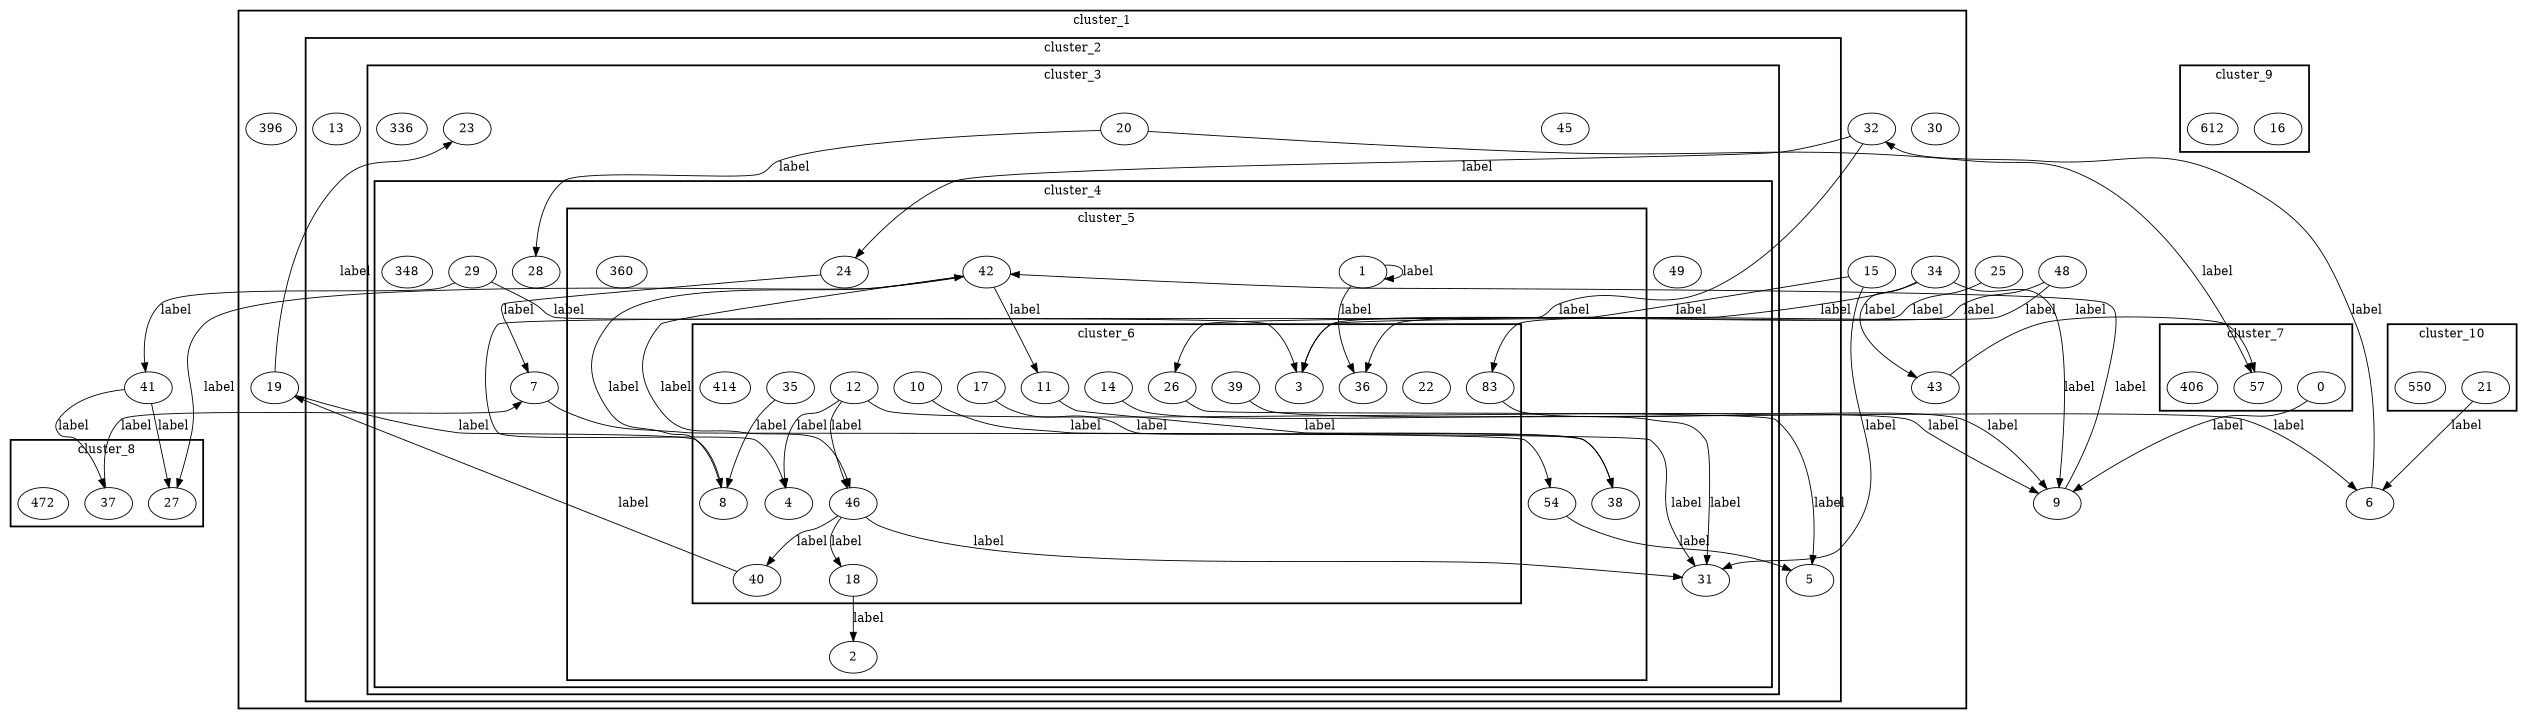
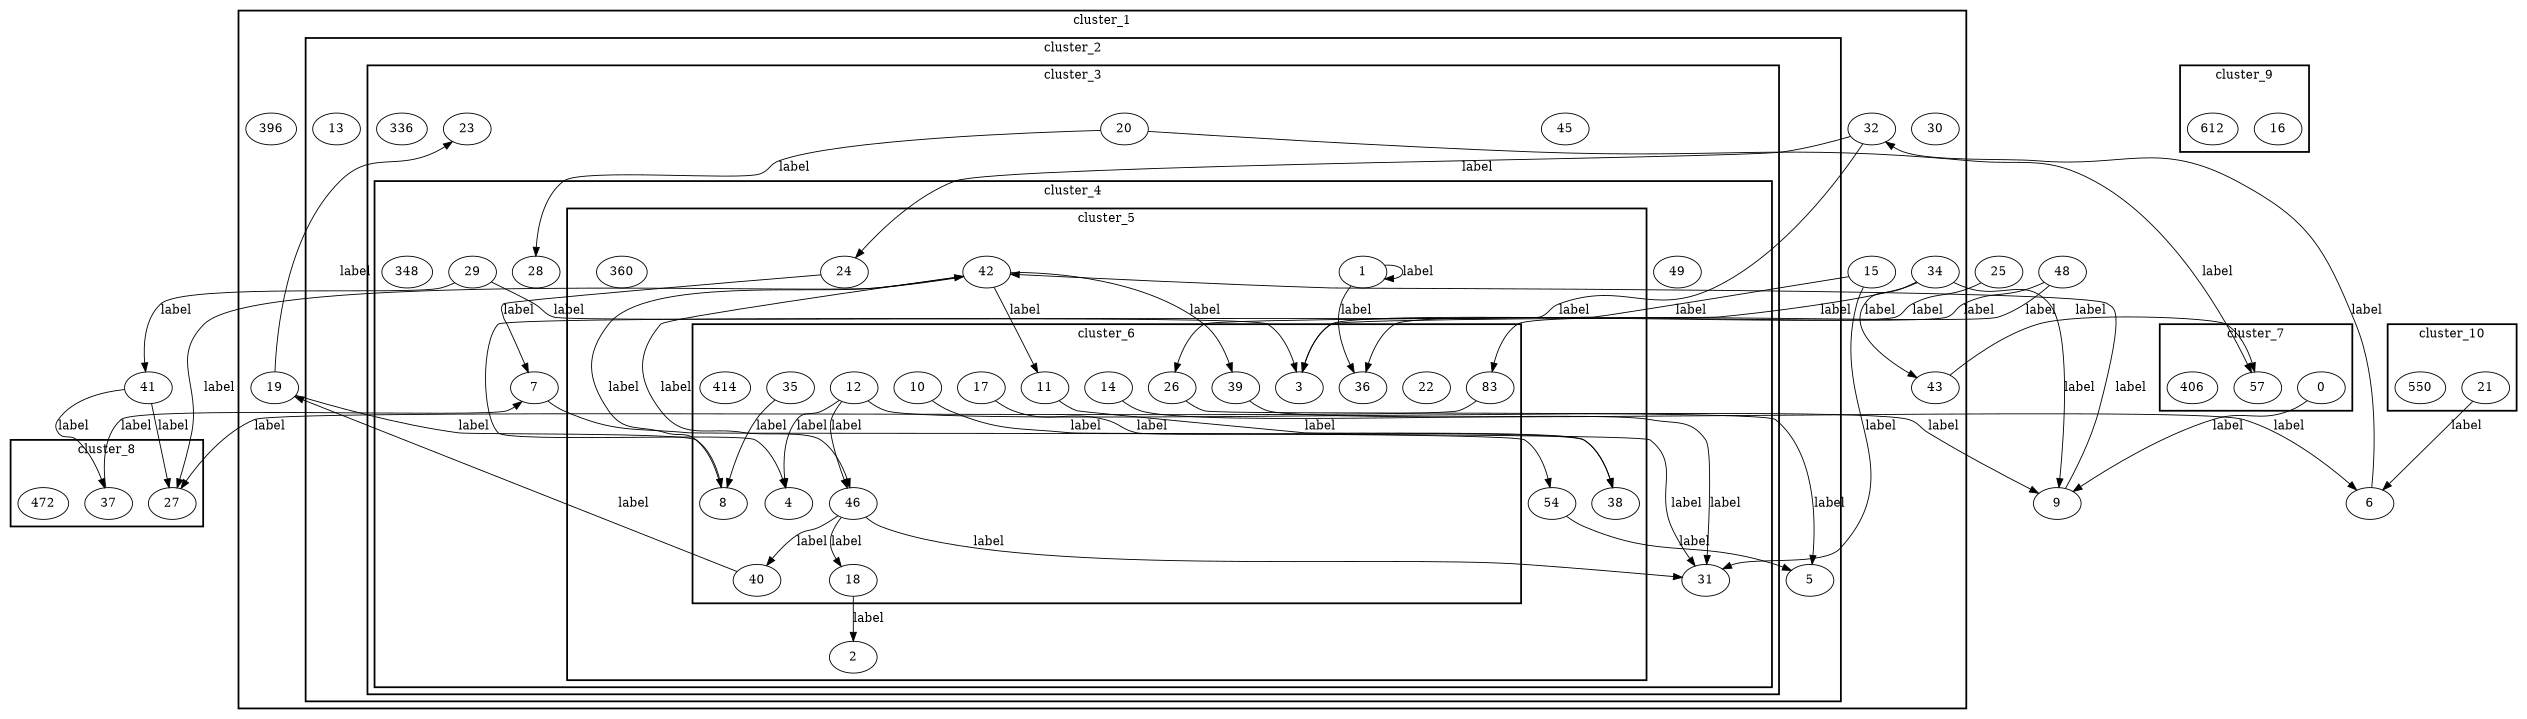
edge "42" -> "39": added, label "label"
edge "83" -> "9": now "83" -> "27"
